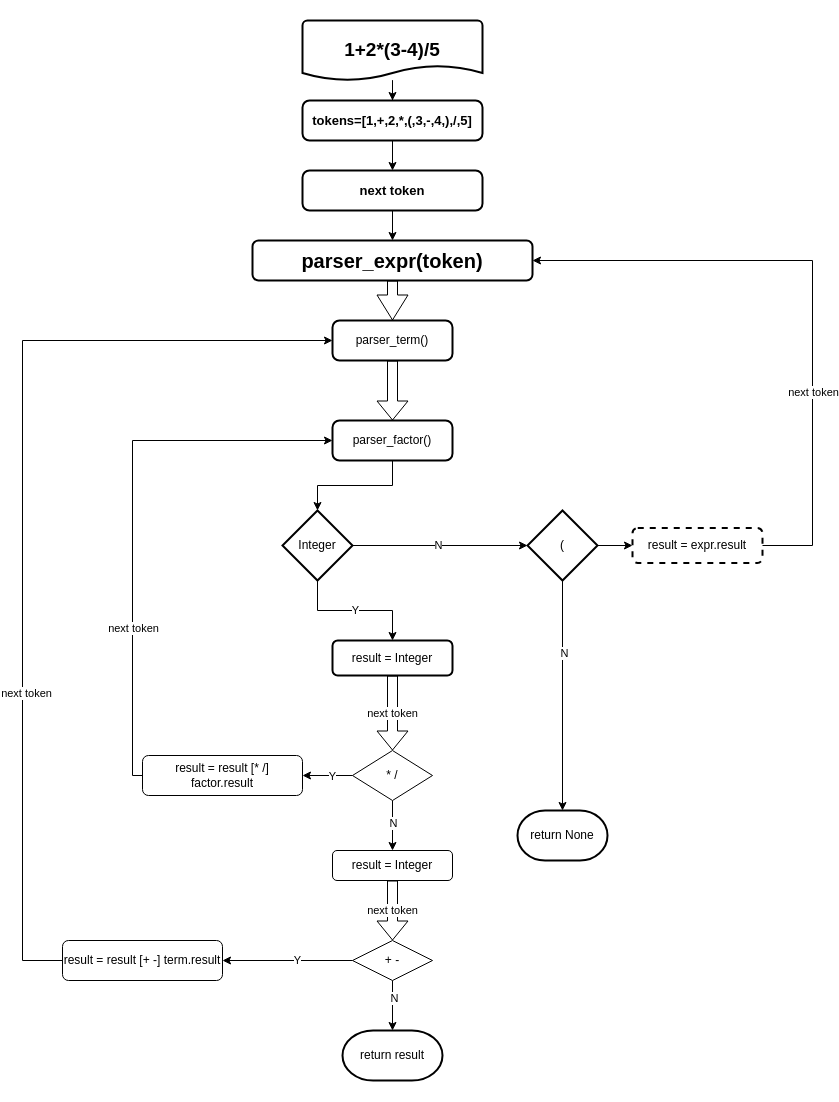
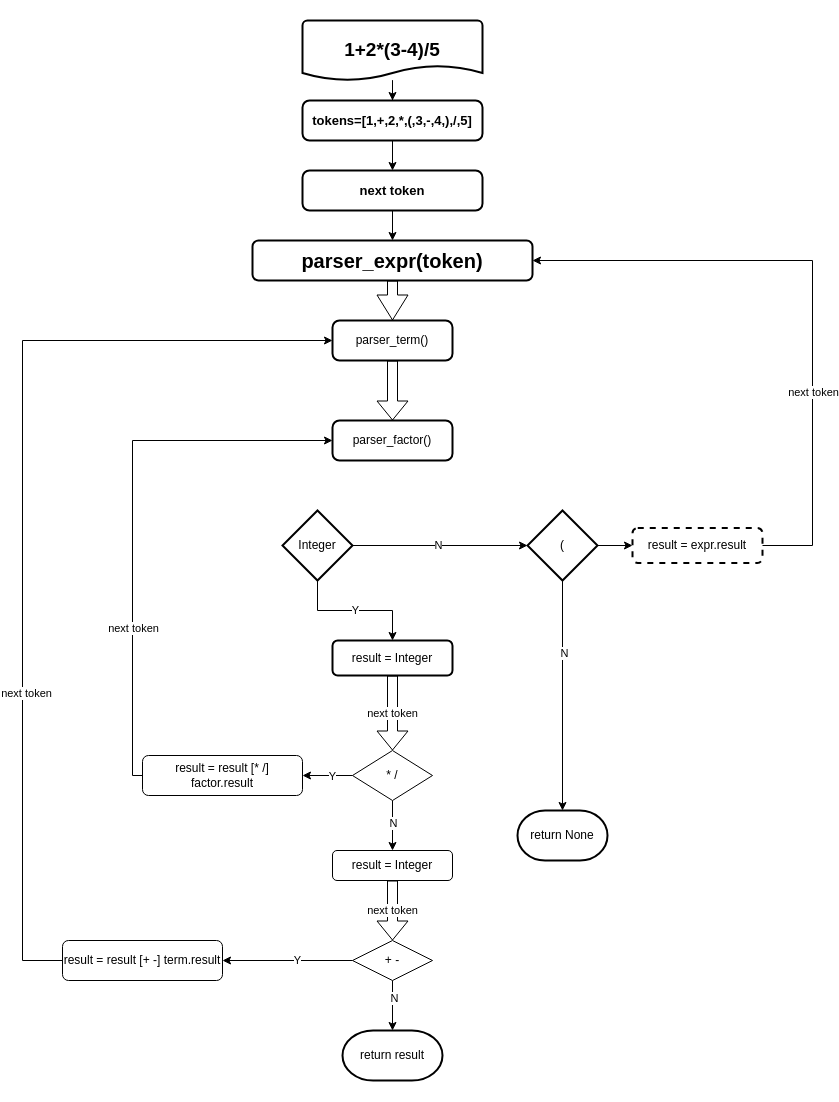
edge "parser_factor()" -> "Integer": removed
